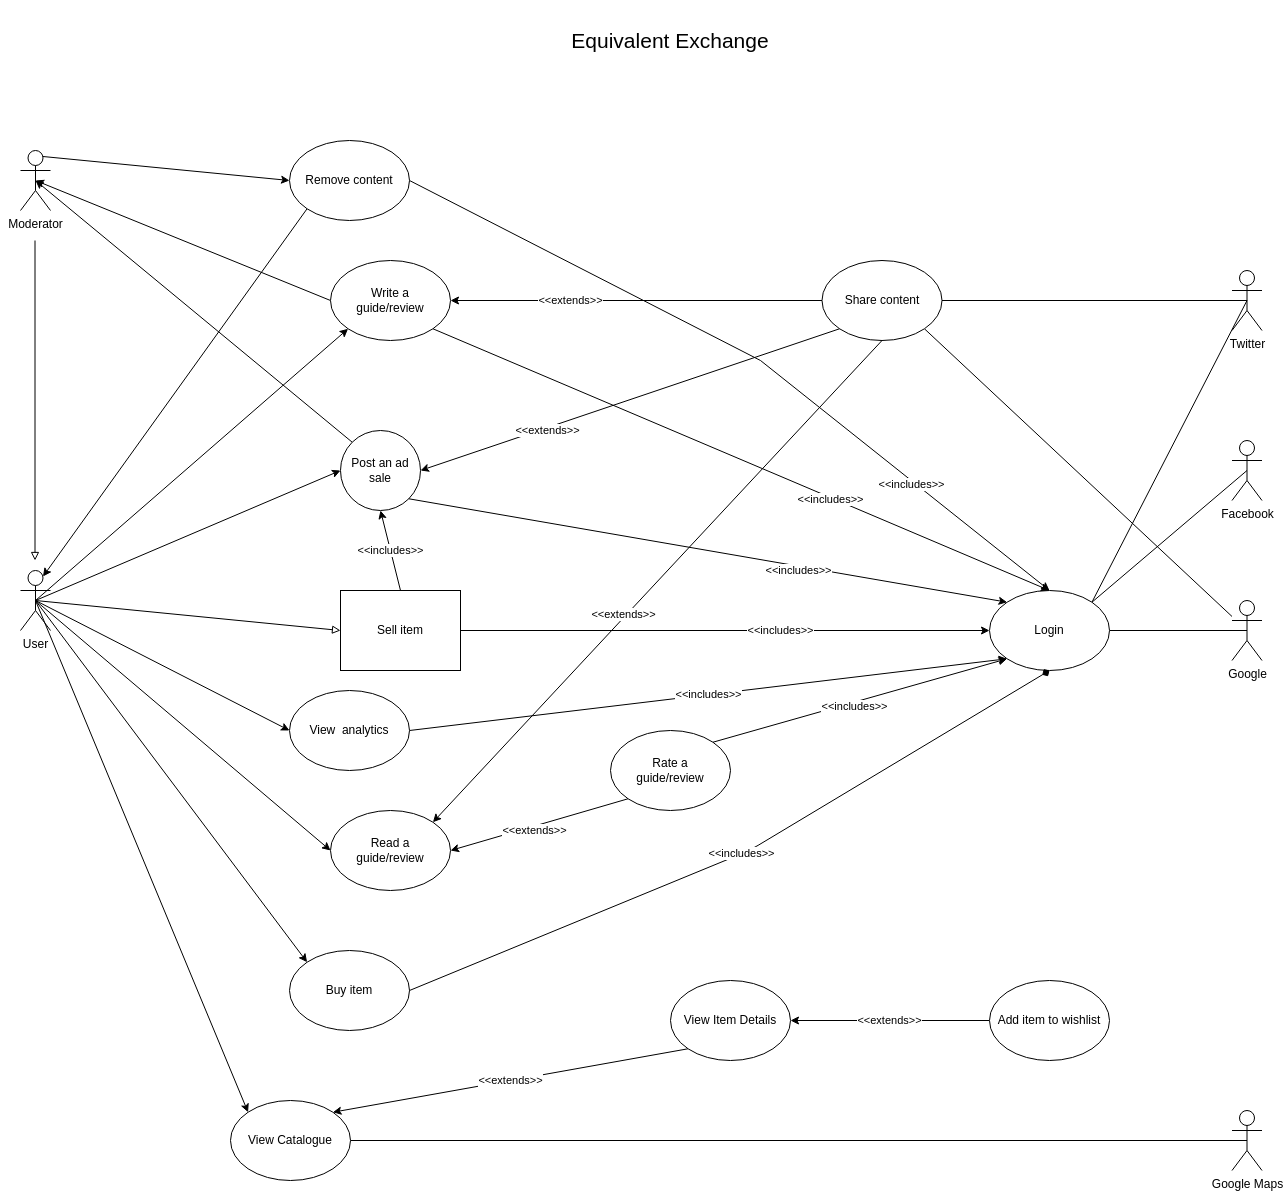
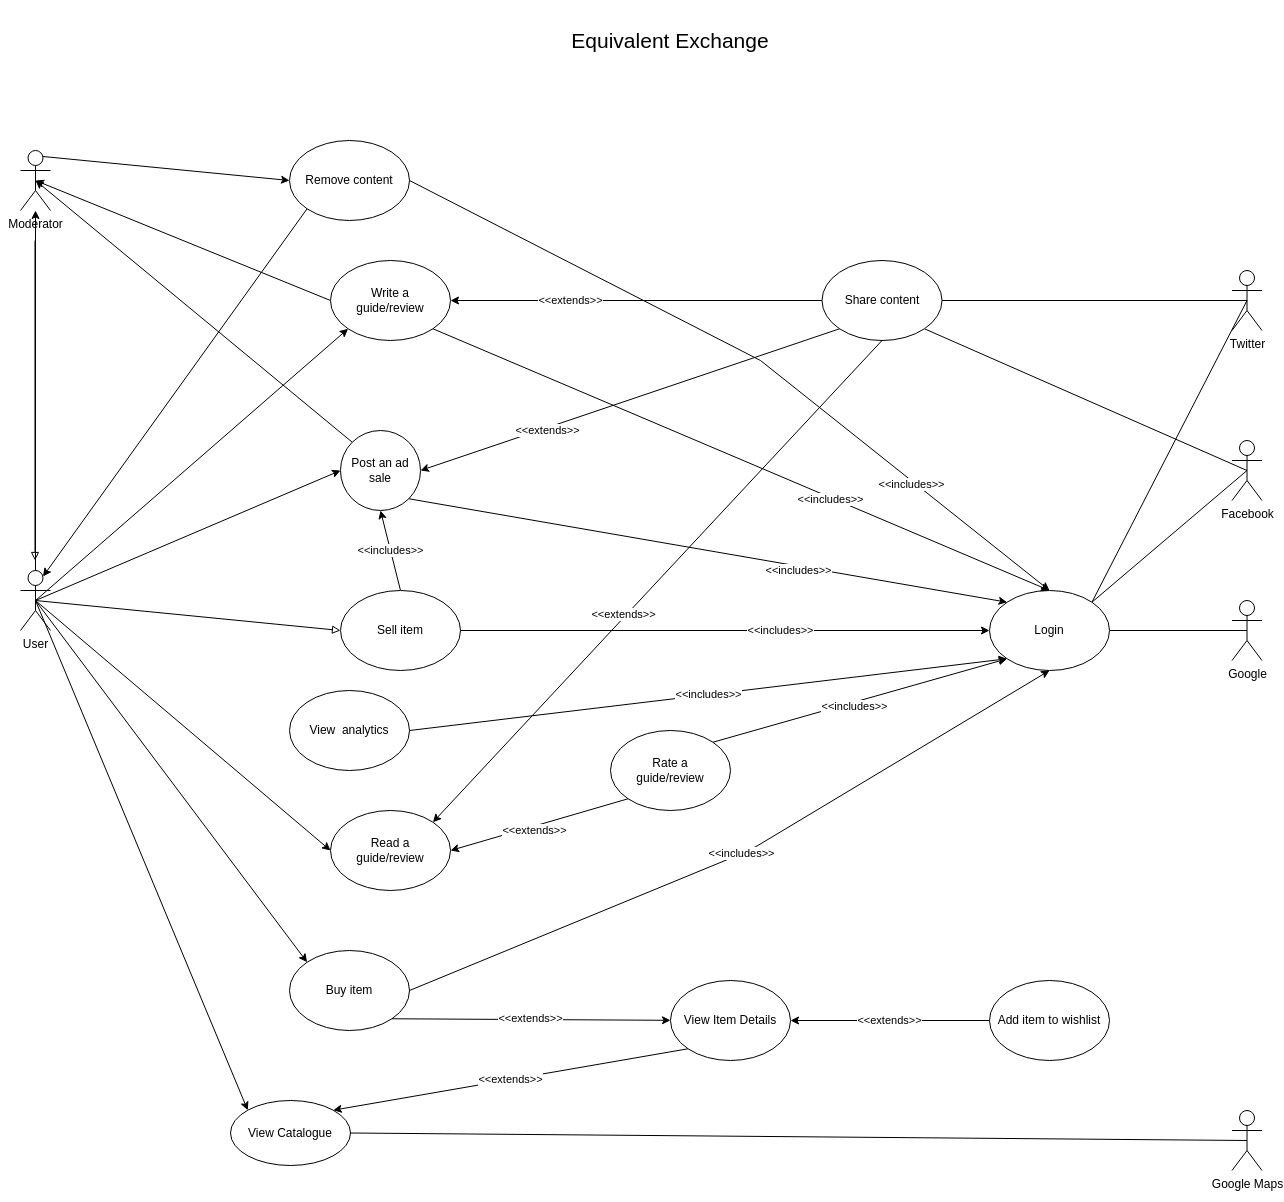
edge "Share content" -- "Google": now "Share content" -- "Facebook"
node "Sell item": shape rectangle -> ellipse
edge "User" -> "View analytics": now "User" -> "Moderator"
edge "Buy item" -> "Login": arrowhead diamond -> classic
edge "Buy item" -> "View Item Details": added, label "<<extends>>"
node "View Catalogue": size 120x80 -> 120x65
